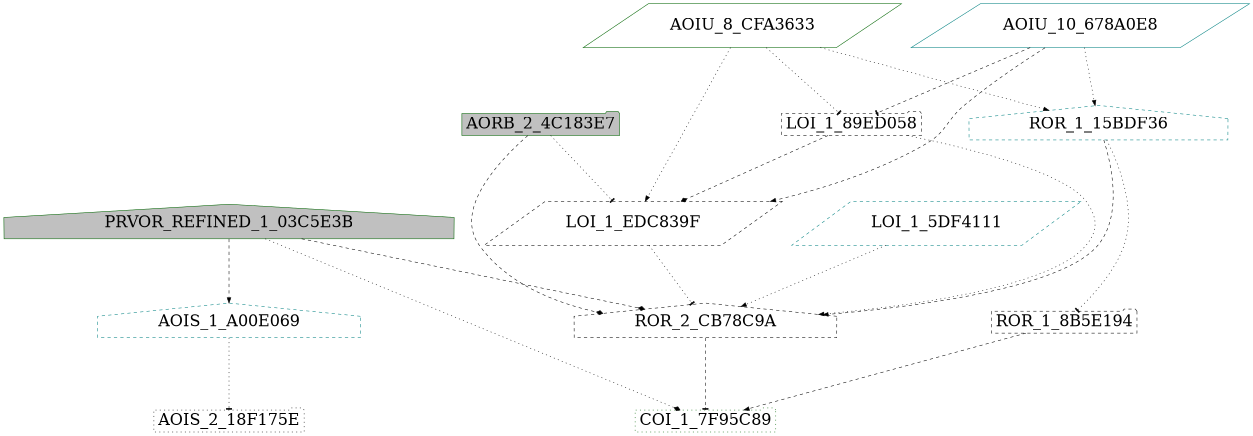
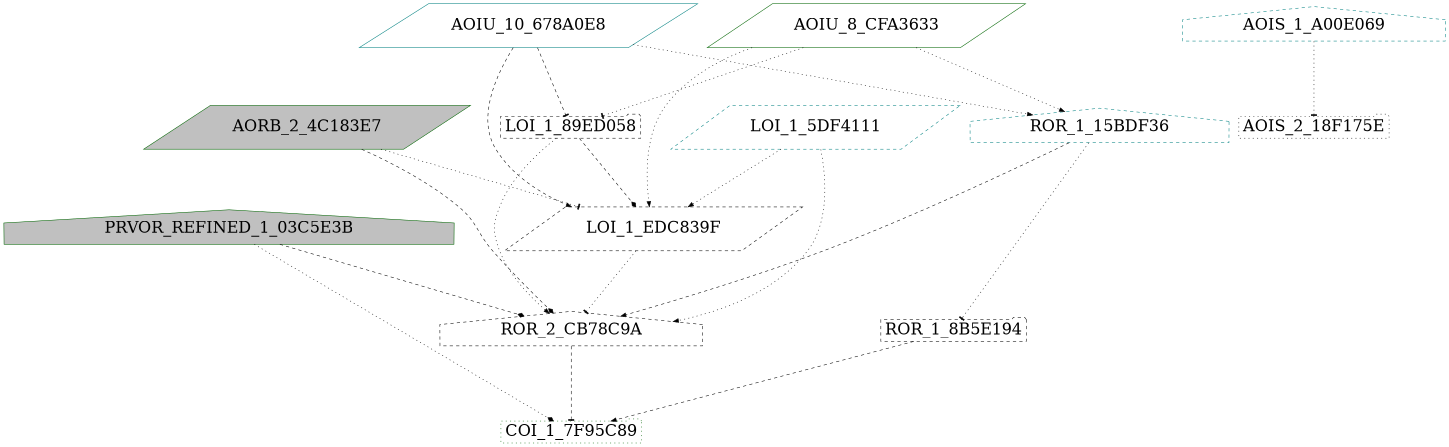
node "AORB_2_4C183E7": shape folder -> parallelogram
edge "LOI_1_5DF4111" -> "LOI_1_EDC839F": added
edge "PRVOR_REFINED_1_03C5E3B" -> "AOIS_1_A00E069": removed
